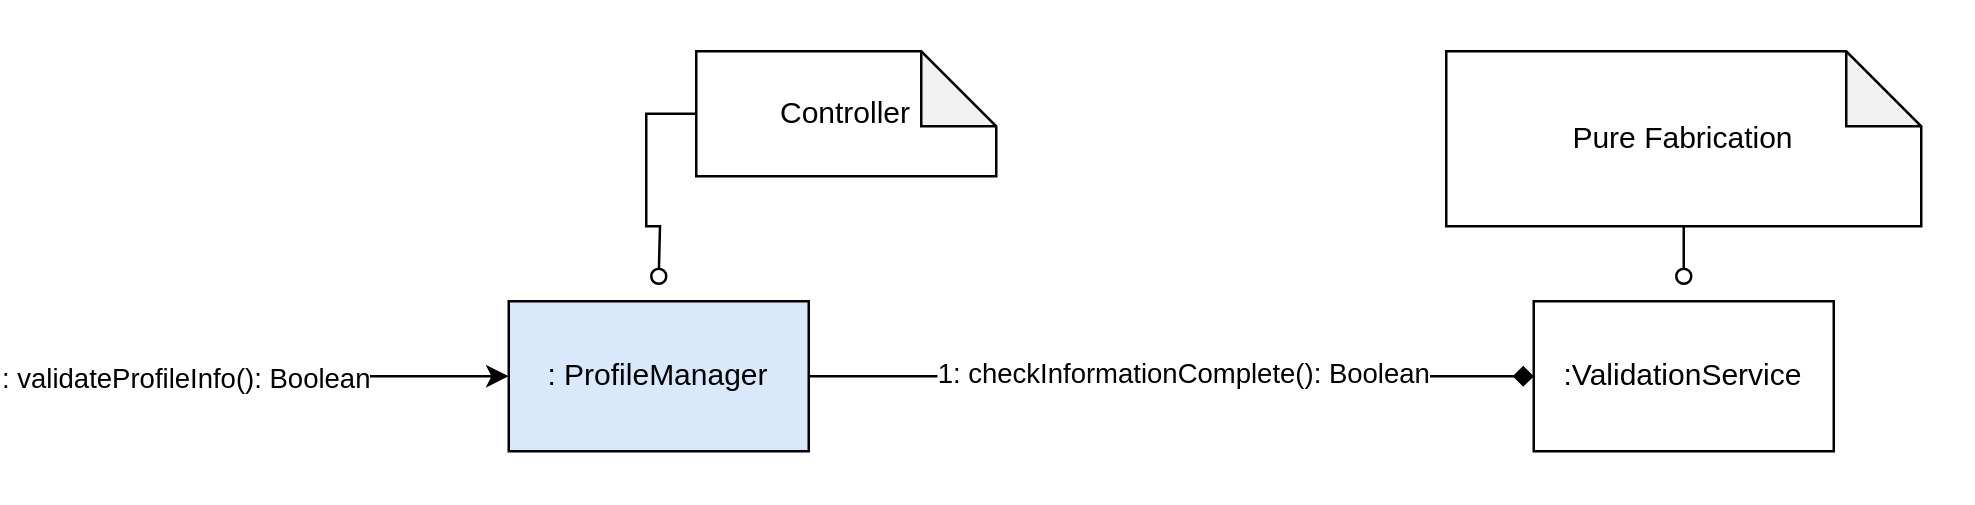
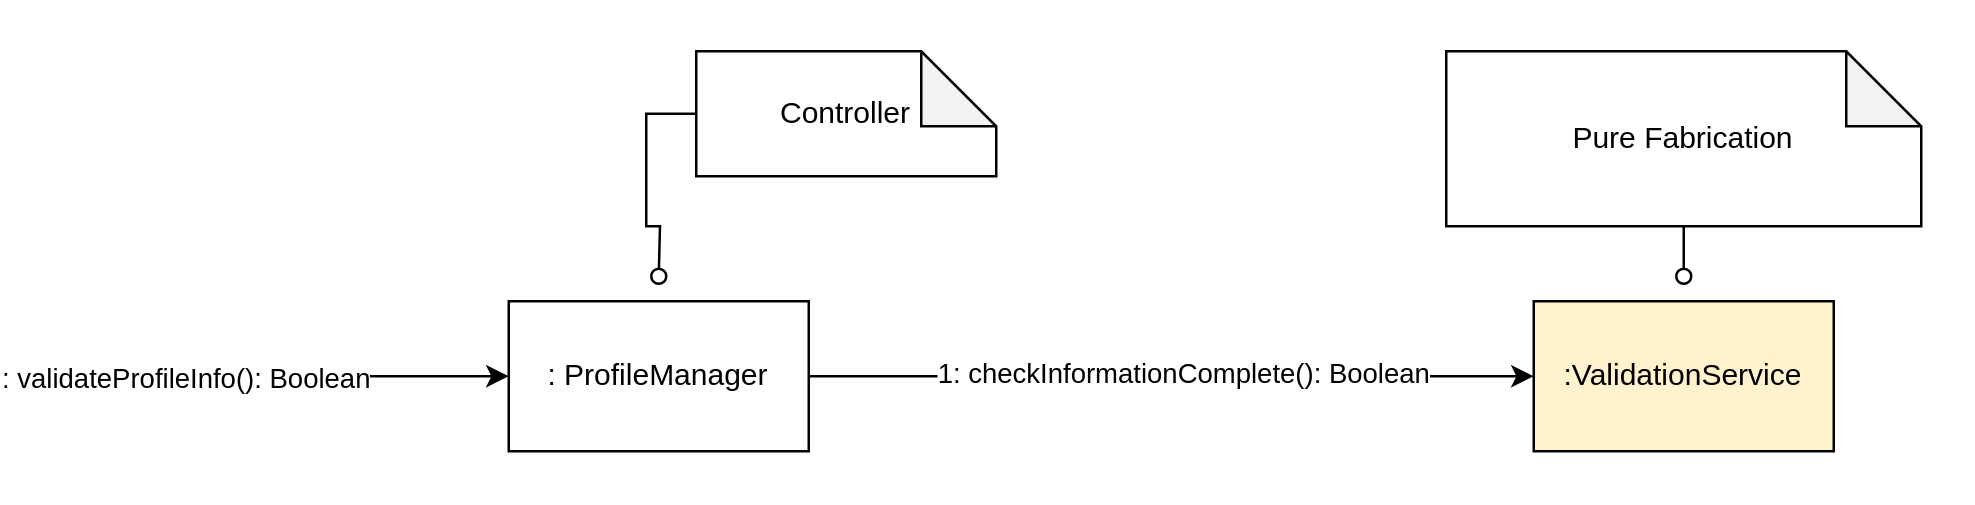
node ": ProfileManager": fillcolor #dae8fc -> #ffffff
edge ": ProfileManager" -> ":ValidationService": arrowhead diamond -> classic
node ":ValidationService": fillcolor #ffffff -> #fff2cc
